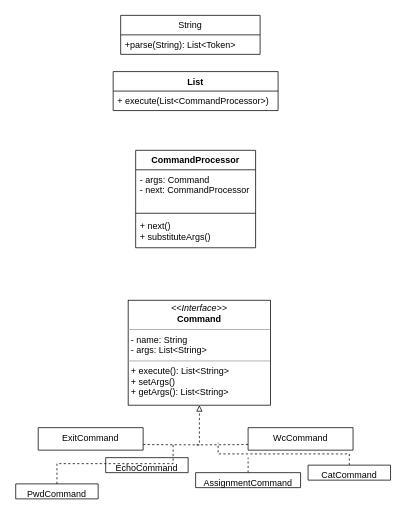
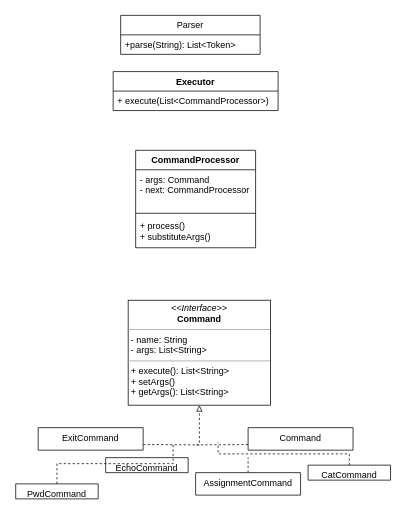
node "String": label "String" -> "Parser"
node "List": label "List" -> "Executor"
node "+ next() + substituteArgs()": label "+ next() + substituteArgs()" -> "+ process() + substituteArgs()"
node "WcCommand": label "WcCommand" -> "Command"
node "AssignmentCommand": size 105x15 -> 105x23
